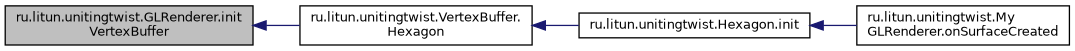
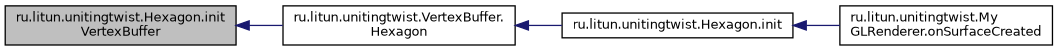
node "ru.litun.unitingtwist.GLRenderer.init VertexBuffer": label "ru.litun.unitingtwist.GLRenderer.init VertexBuffer" -> "ru.litun.unitingtwist.Hexagon.init VertexBuffer"
